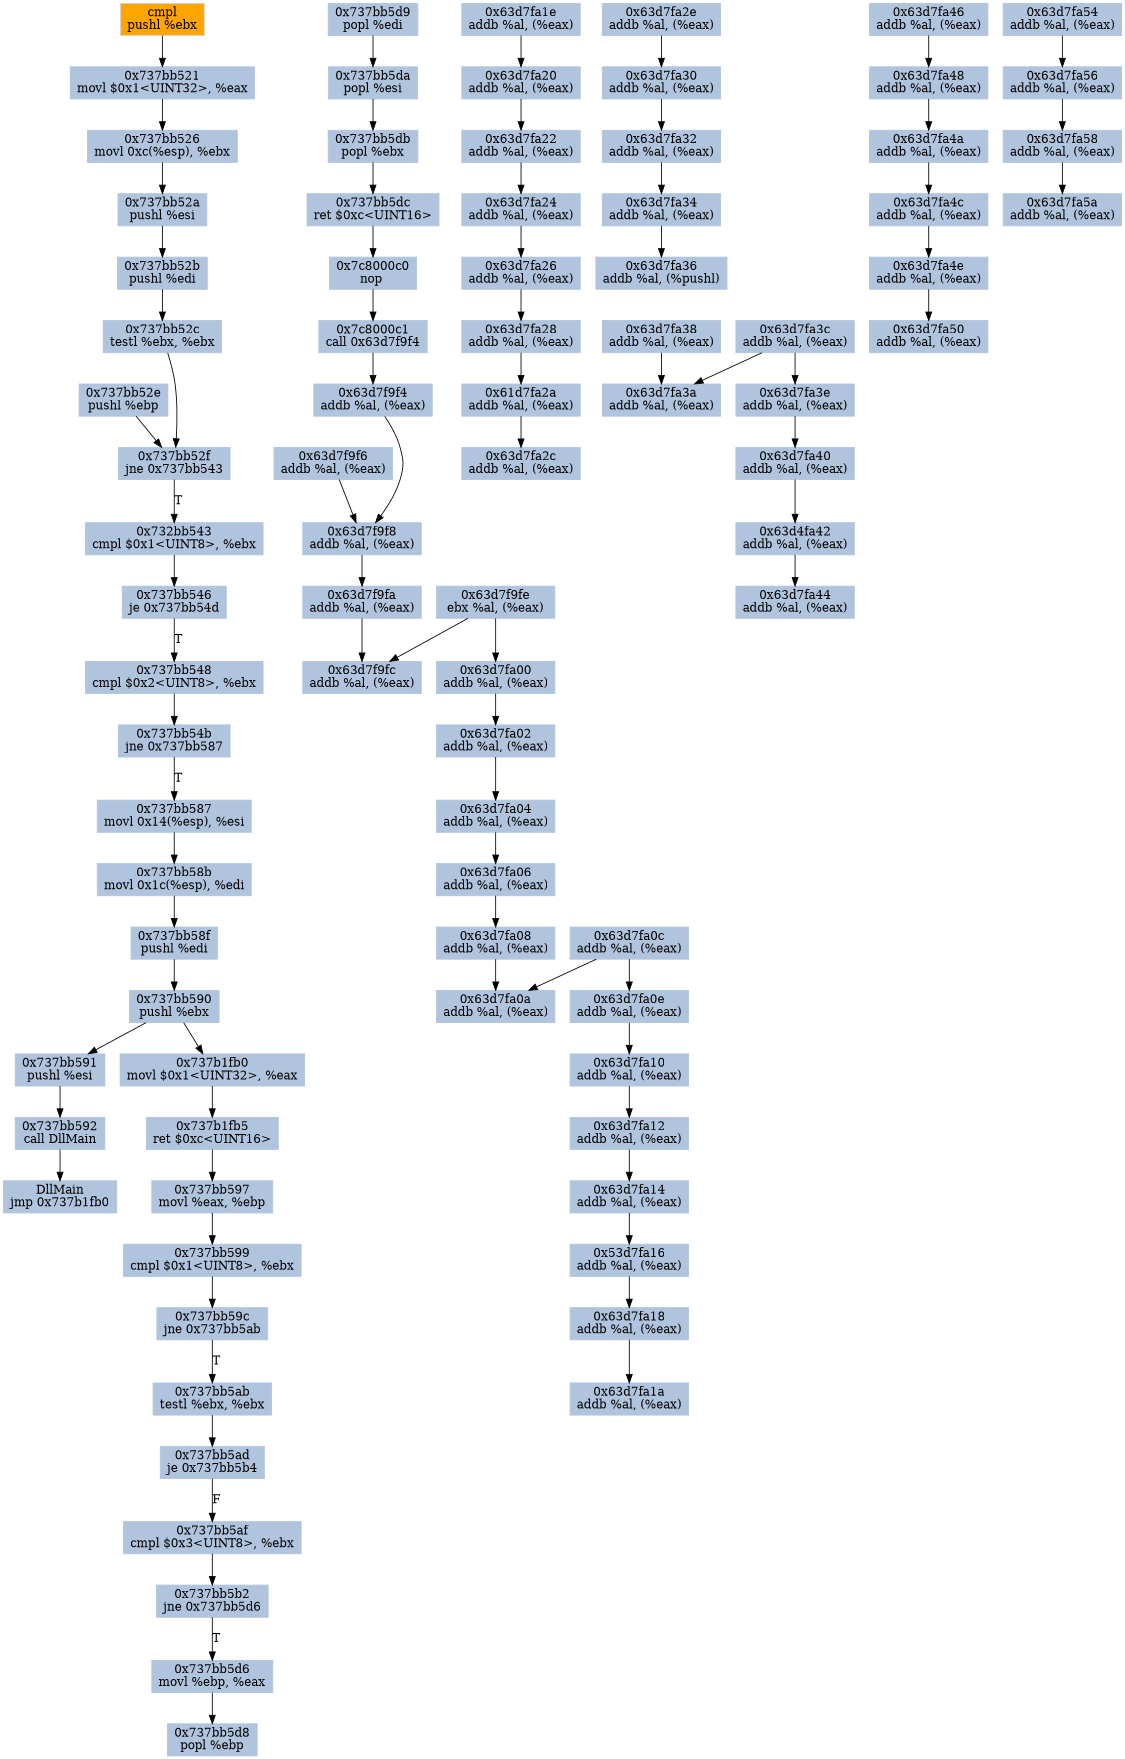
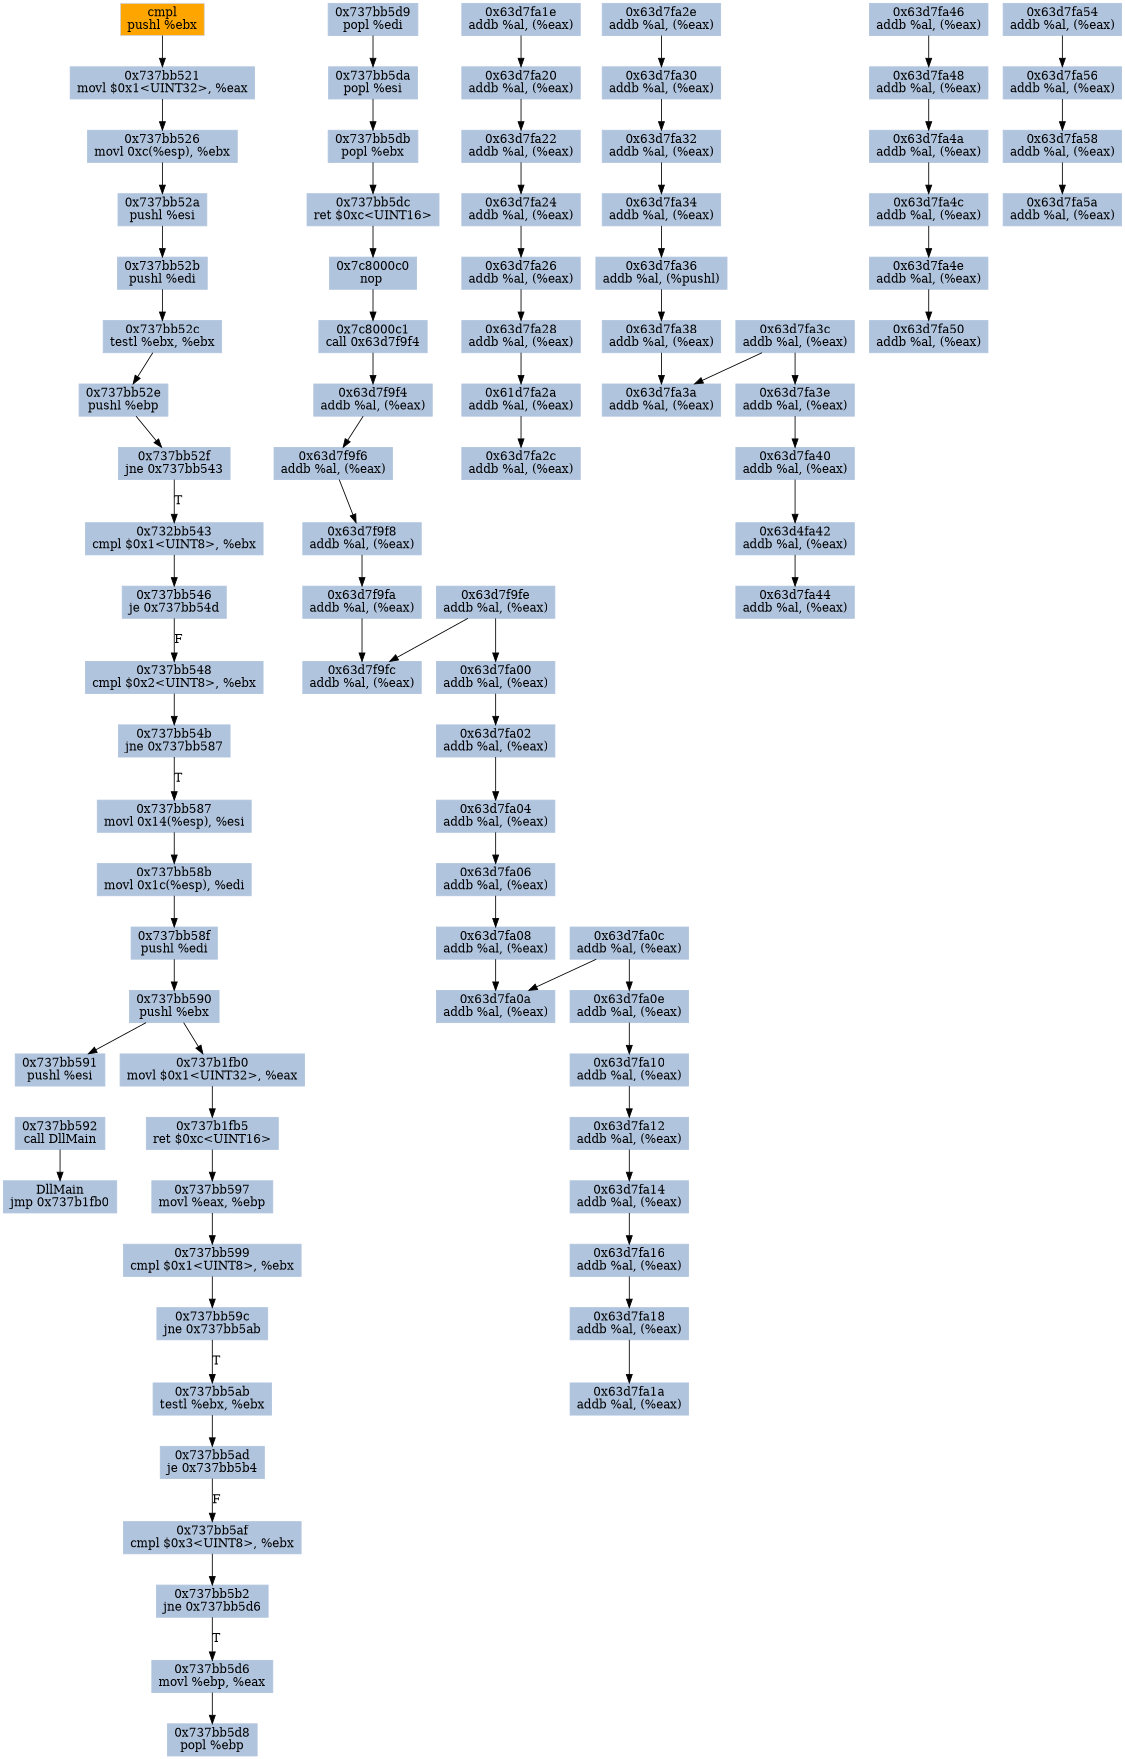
edge "0x63d7fa36 addb %al, (%pushl)" -> "0x63d7fa38 addb %al, (%eax)": added
edge "0x737bb52c testl %ebx, %ebx" -> "0x737bb52f jne 0x737bb543": now "0x737bb52c testl %ebx, %ebx" -> "0x737bb52e pushl %ebp"
edge "0x63d7f9f4 addb %al, (%eax)" -> "0x63d7f9f8 addb %al, (%eax)": now "0x63d7f9f4 addb %al, (%eax)" -> "0x63d7f9f6 addb %al, (%eax)"
node "0x63d7f9fe ebx %al, (%eax)": label "0x63d7f9fe ebx %al, (%eax)" -> "0x63d7f9fe addb %al, (%eax)"
edge "0x737bb546 je 0x737bb54d" -> "0x737bb548 cmpl $0x2<UINT8>, %ebx": label "T" -> "F"
edge "0x737bb591 pushl %esi" -> "0x737bb592 call DllMain": removed
node "0x53d7fa16 addb %al, (%eax)": label "0x53d7fa16 addb %al, (%eax)" -> "0x63d7fa16 addb %al, (%eax)"
